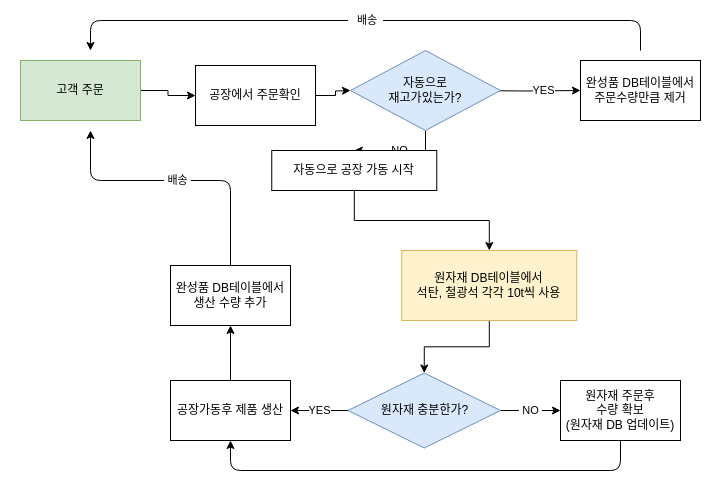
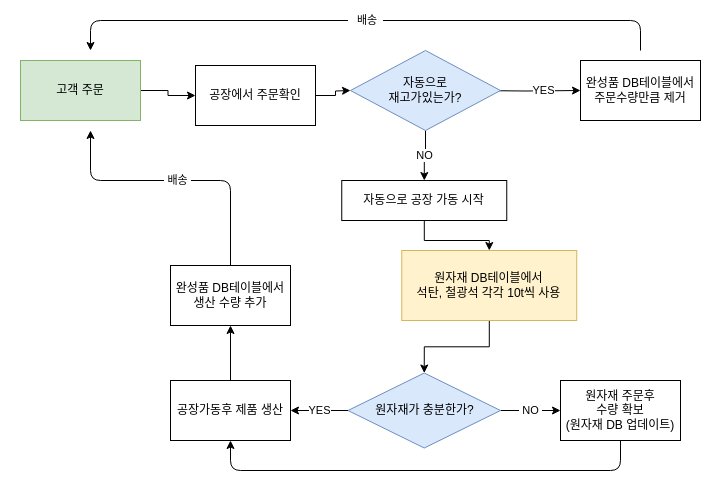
node "자동으로 공장 가동 시작": moved (354, 171) -> (424, 201)
node "원자재 충분한가?": label "원자재 충분한가?" -> "원자재가 충분한가?"
